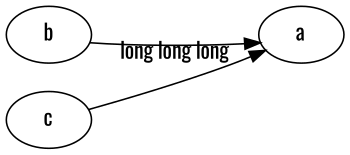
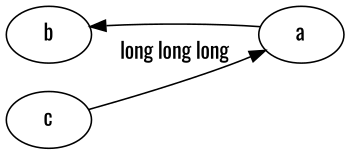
edge "b" -> "a": reversed
